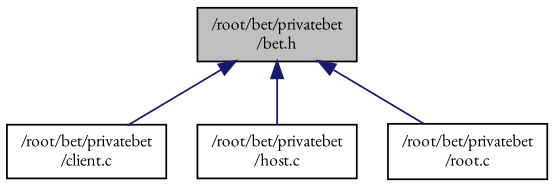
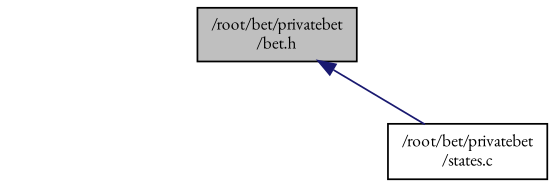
node "/root/bet/privatebet /client.c": removed
node "/root/bet/privatebet /host.c": removed
node "/root/bet/privatebet /root.c": label "/root/bet/privatebet /root.c" -> "/root/bet/privatebet /states.c"
